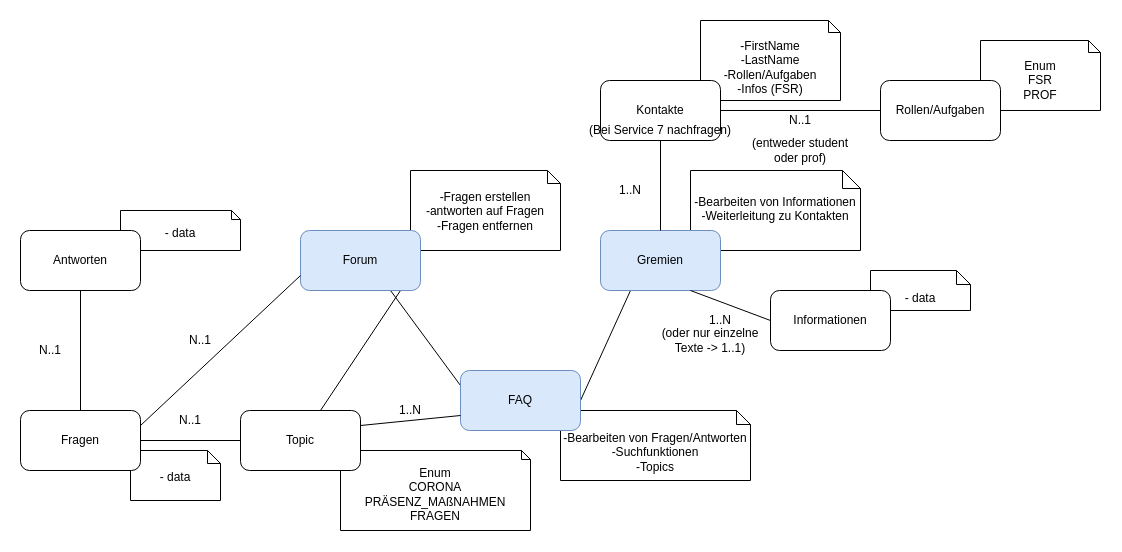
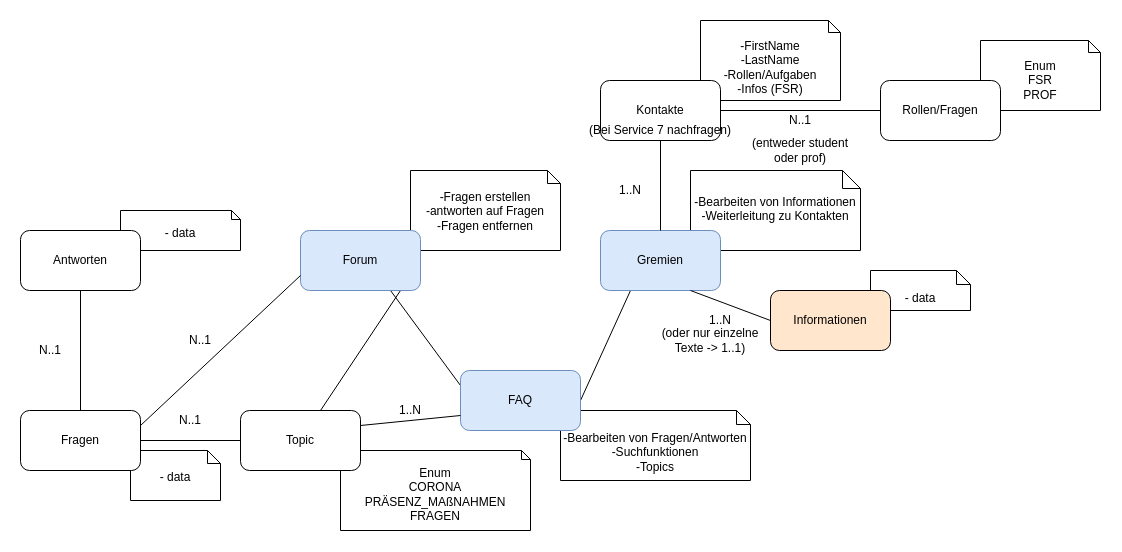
node "Rollen/Aufgaben": label "Rollen/Aufgaben" -> "Rollen/Fragen"
node "Informationen": fillcolor #ffffff -> #ffe6cc
